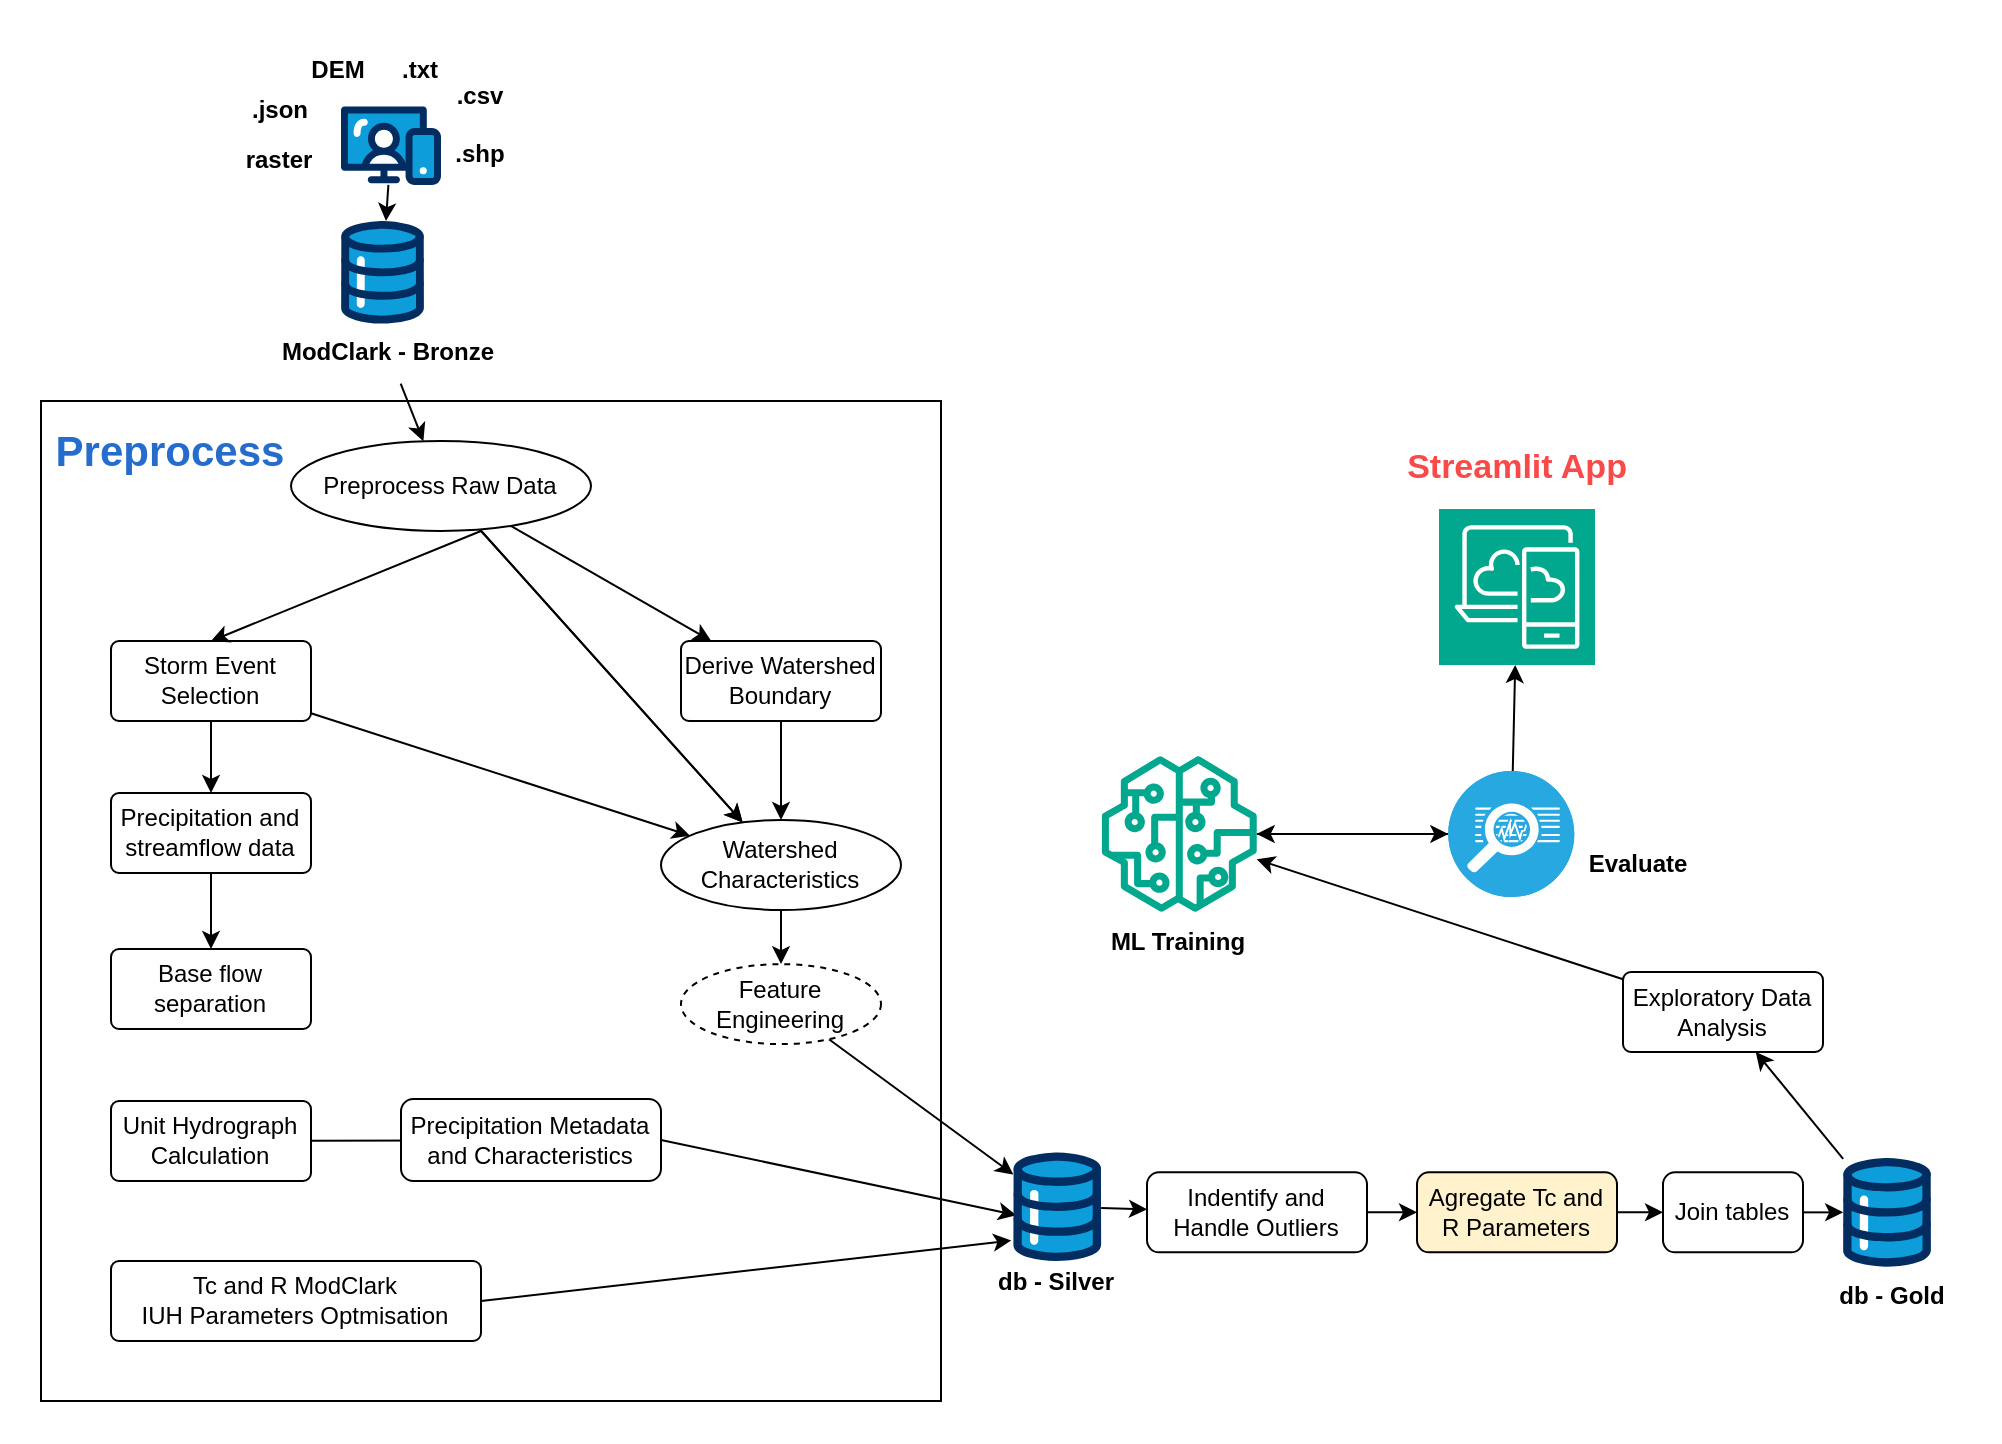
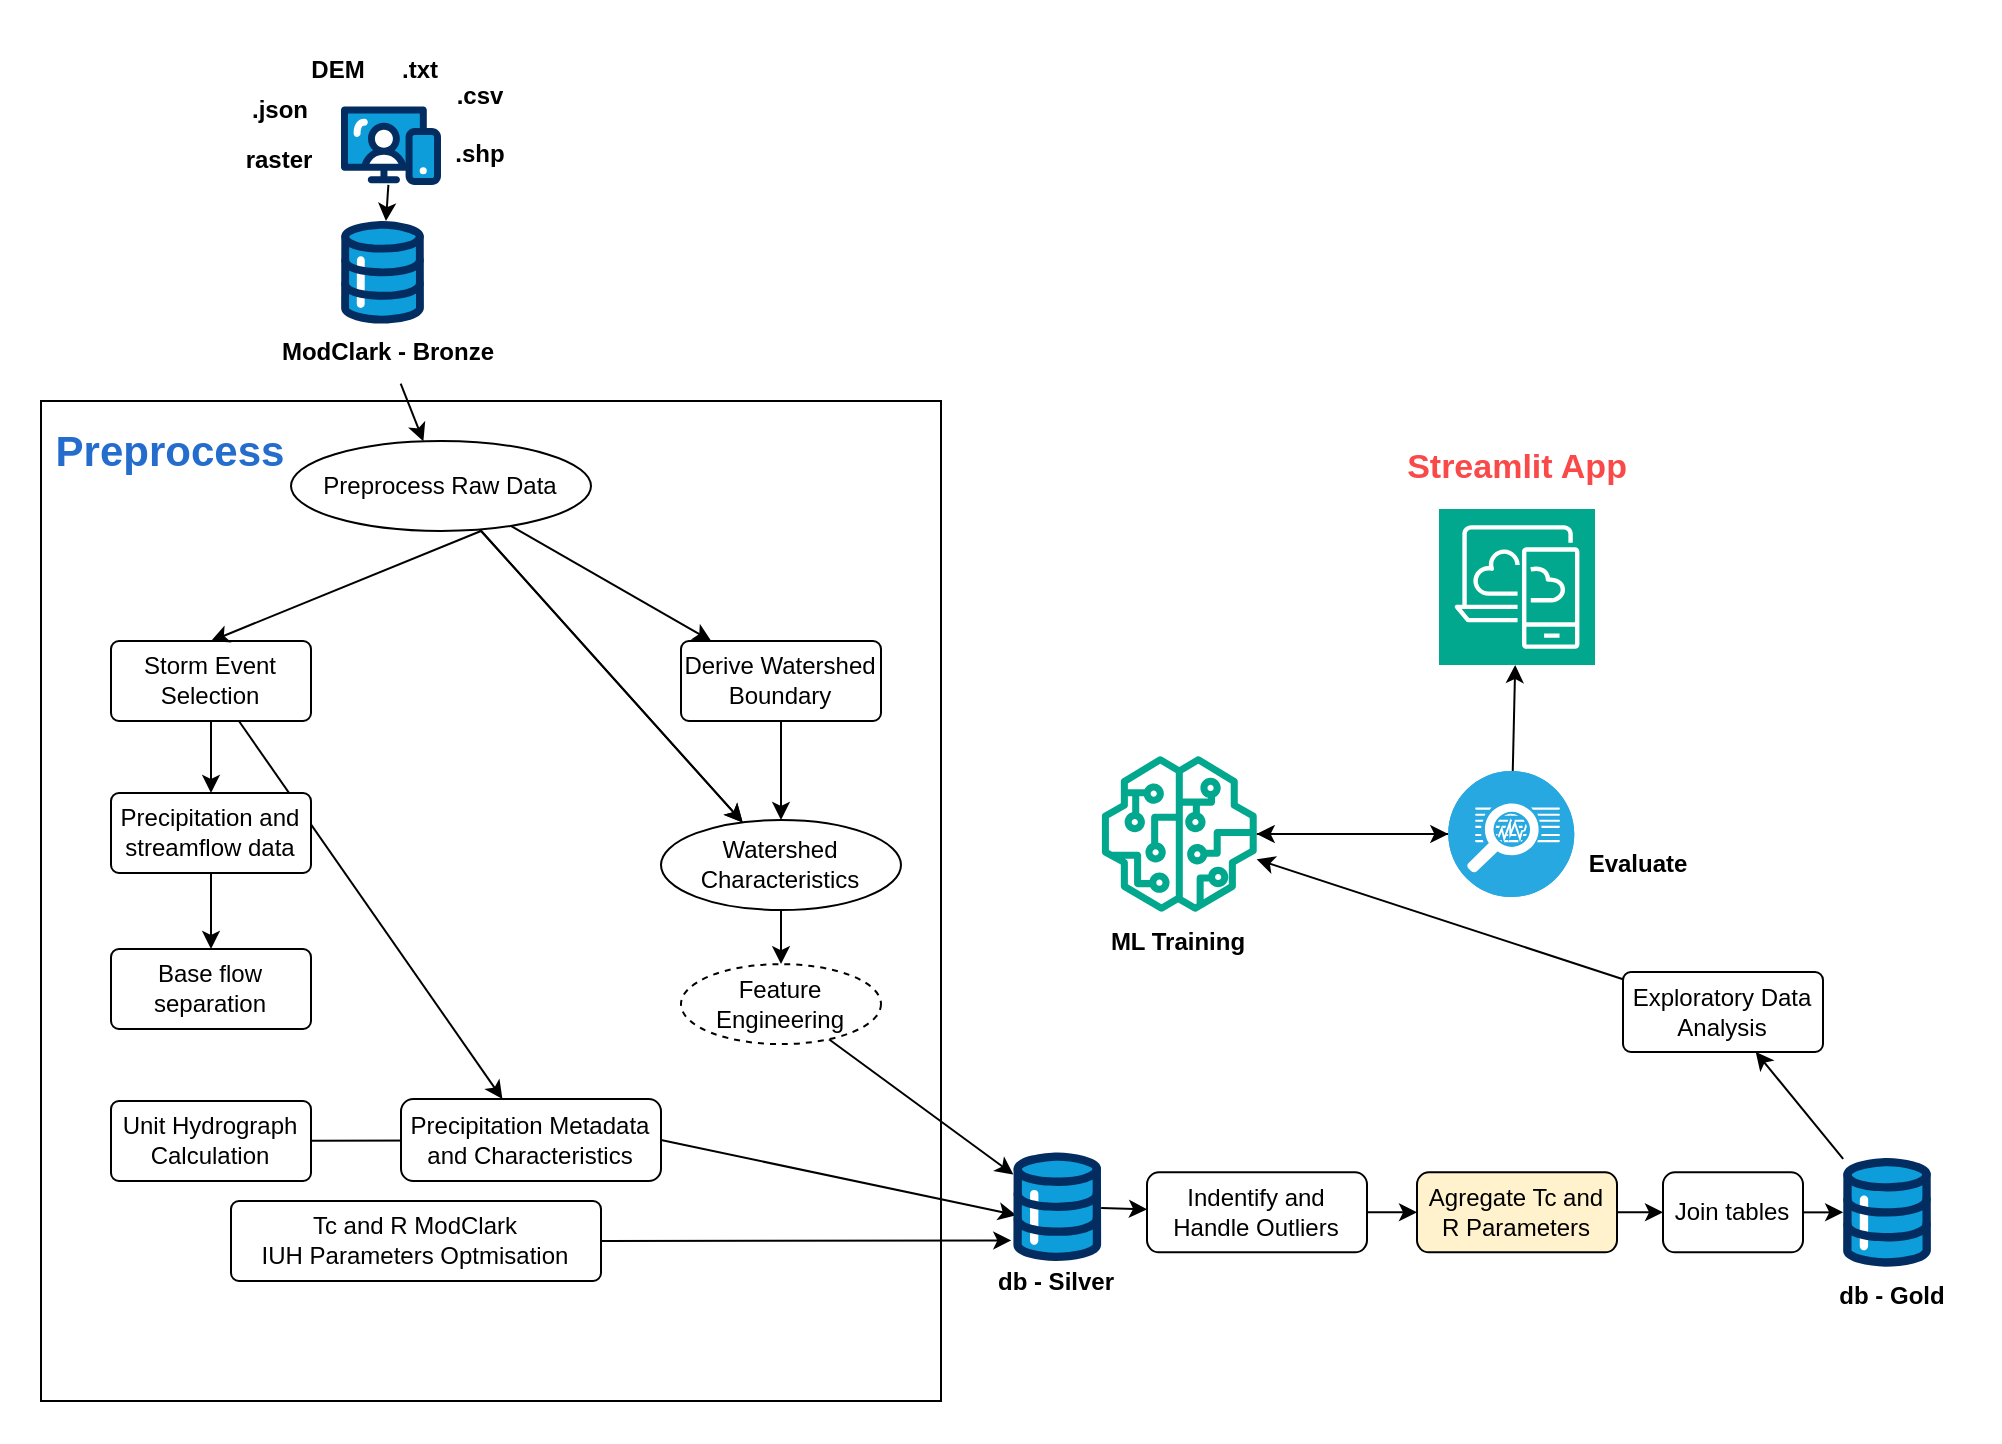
edge "Storm Event Selection" -> "Watershed Characteristics": now "Storm Event Selection" -> "Precipitation Metadata and Characteristics"
node "Tc and R ModClark IUH Parameters Optmisation": moved (296, 1301) -> (416, 1241)
